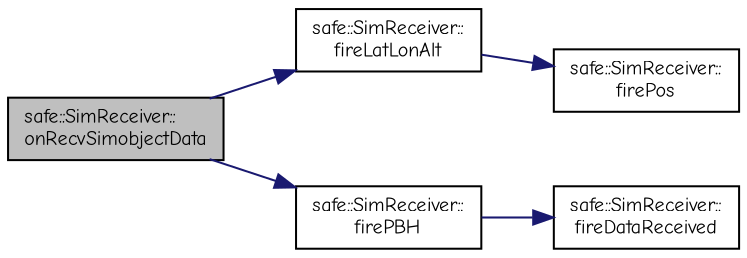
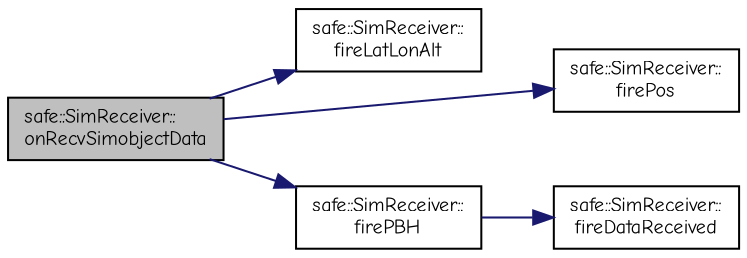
edge "safe::SimReceiver:: fireLatLonAlt" -> "safe::SimReceiver:: firePos": now "safe::SimReceiver:: onRecvSimobjectData" -> "safe::SimReceiver:: firePos"
